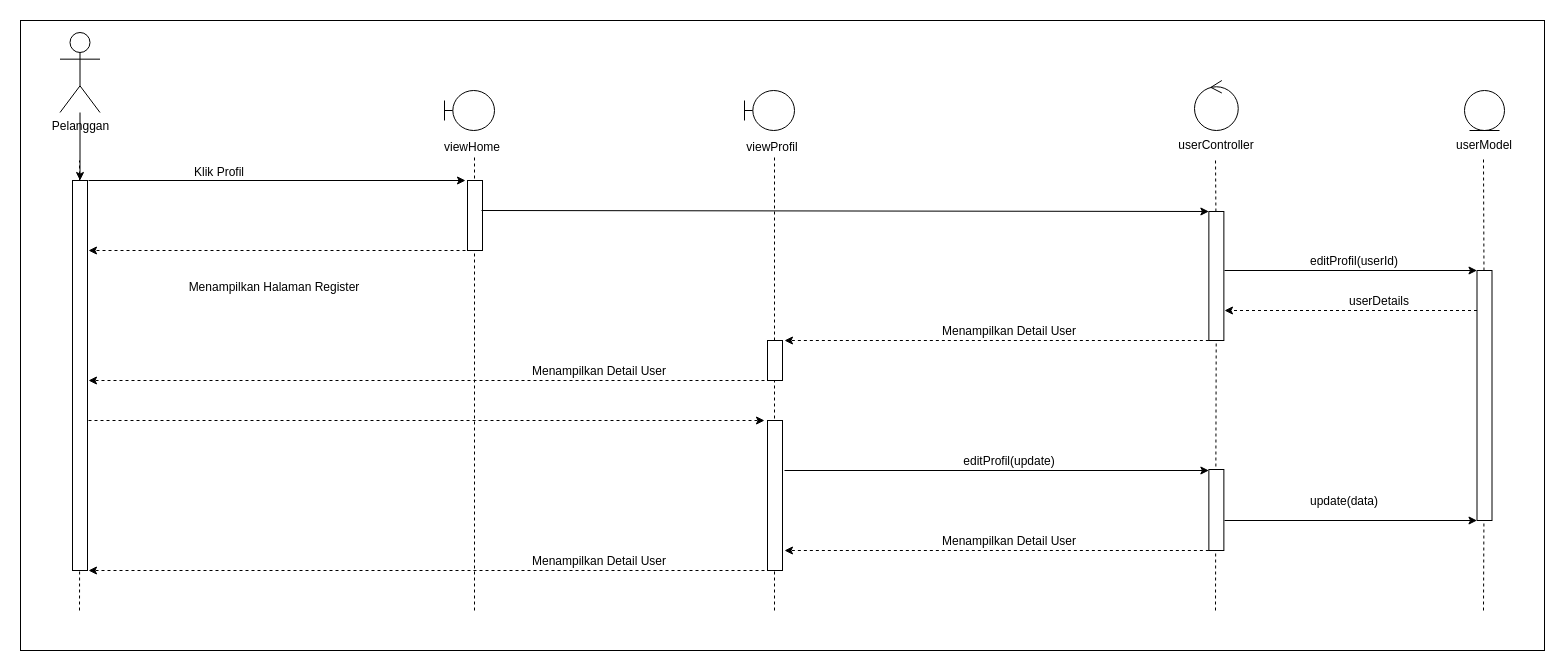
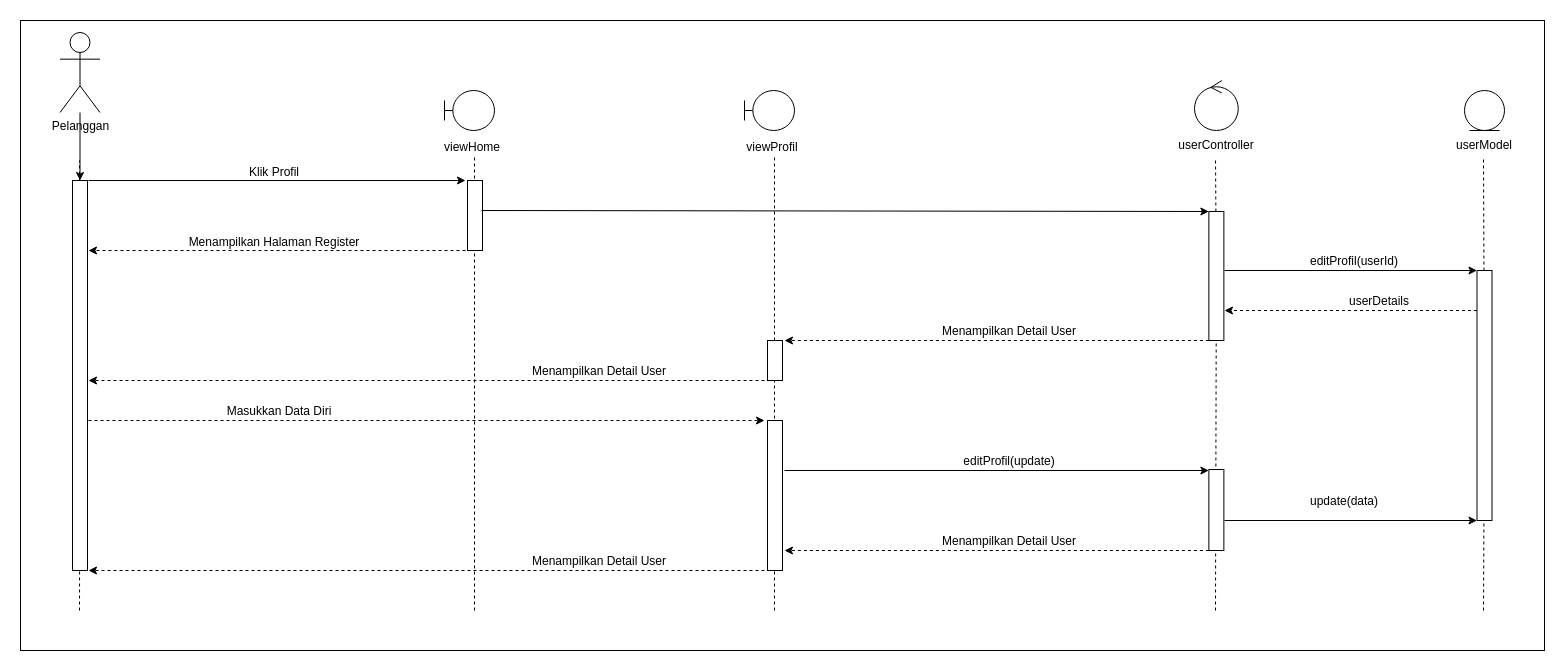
node "Klik Profil": moved (220, 173) -> (275, 173)
node "Menampilkan Halaman Register": moved (275, 288) -> (275, 243)
node "Masukkan Data Diri": added
